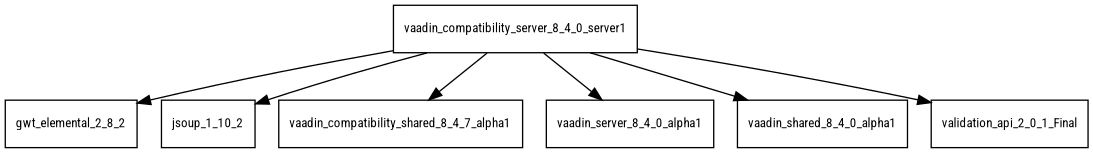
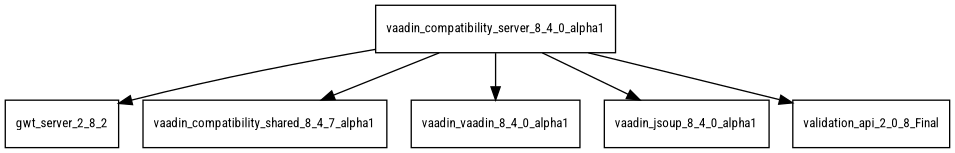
node "vaadin_compatibility_server_8_4_0_server1": label "vaadin_compatibility_server_8_4_0_server1" -> "vaadin_compatibility_server_8_4_0_alpha1"
node "gwt_elemental_2_8_2": label "gwt_elemental_2_8_2" -> "gwt_server_2_8_2"
node "jsoup_1_10_2": removed
node "vaadin_server_8_4_0_alpha1": label "vaadin_server_8_4_0_alpha1" -> "vaadin_vaadin_8_4_0_alpha1"
node "vaadin_shared_8_4_0_alpha1": label "vaadin_shared_8_4_0_alpha1" -> "vaadin_jsoup_8_4_0_alpha1"
node "validation_api_2_0_1_Final": label "validation_api_2_0_1_Final" -> "validation_api_2_0_8_Final"
